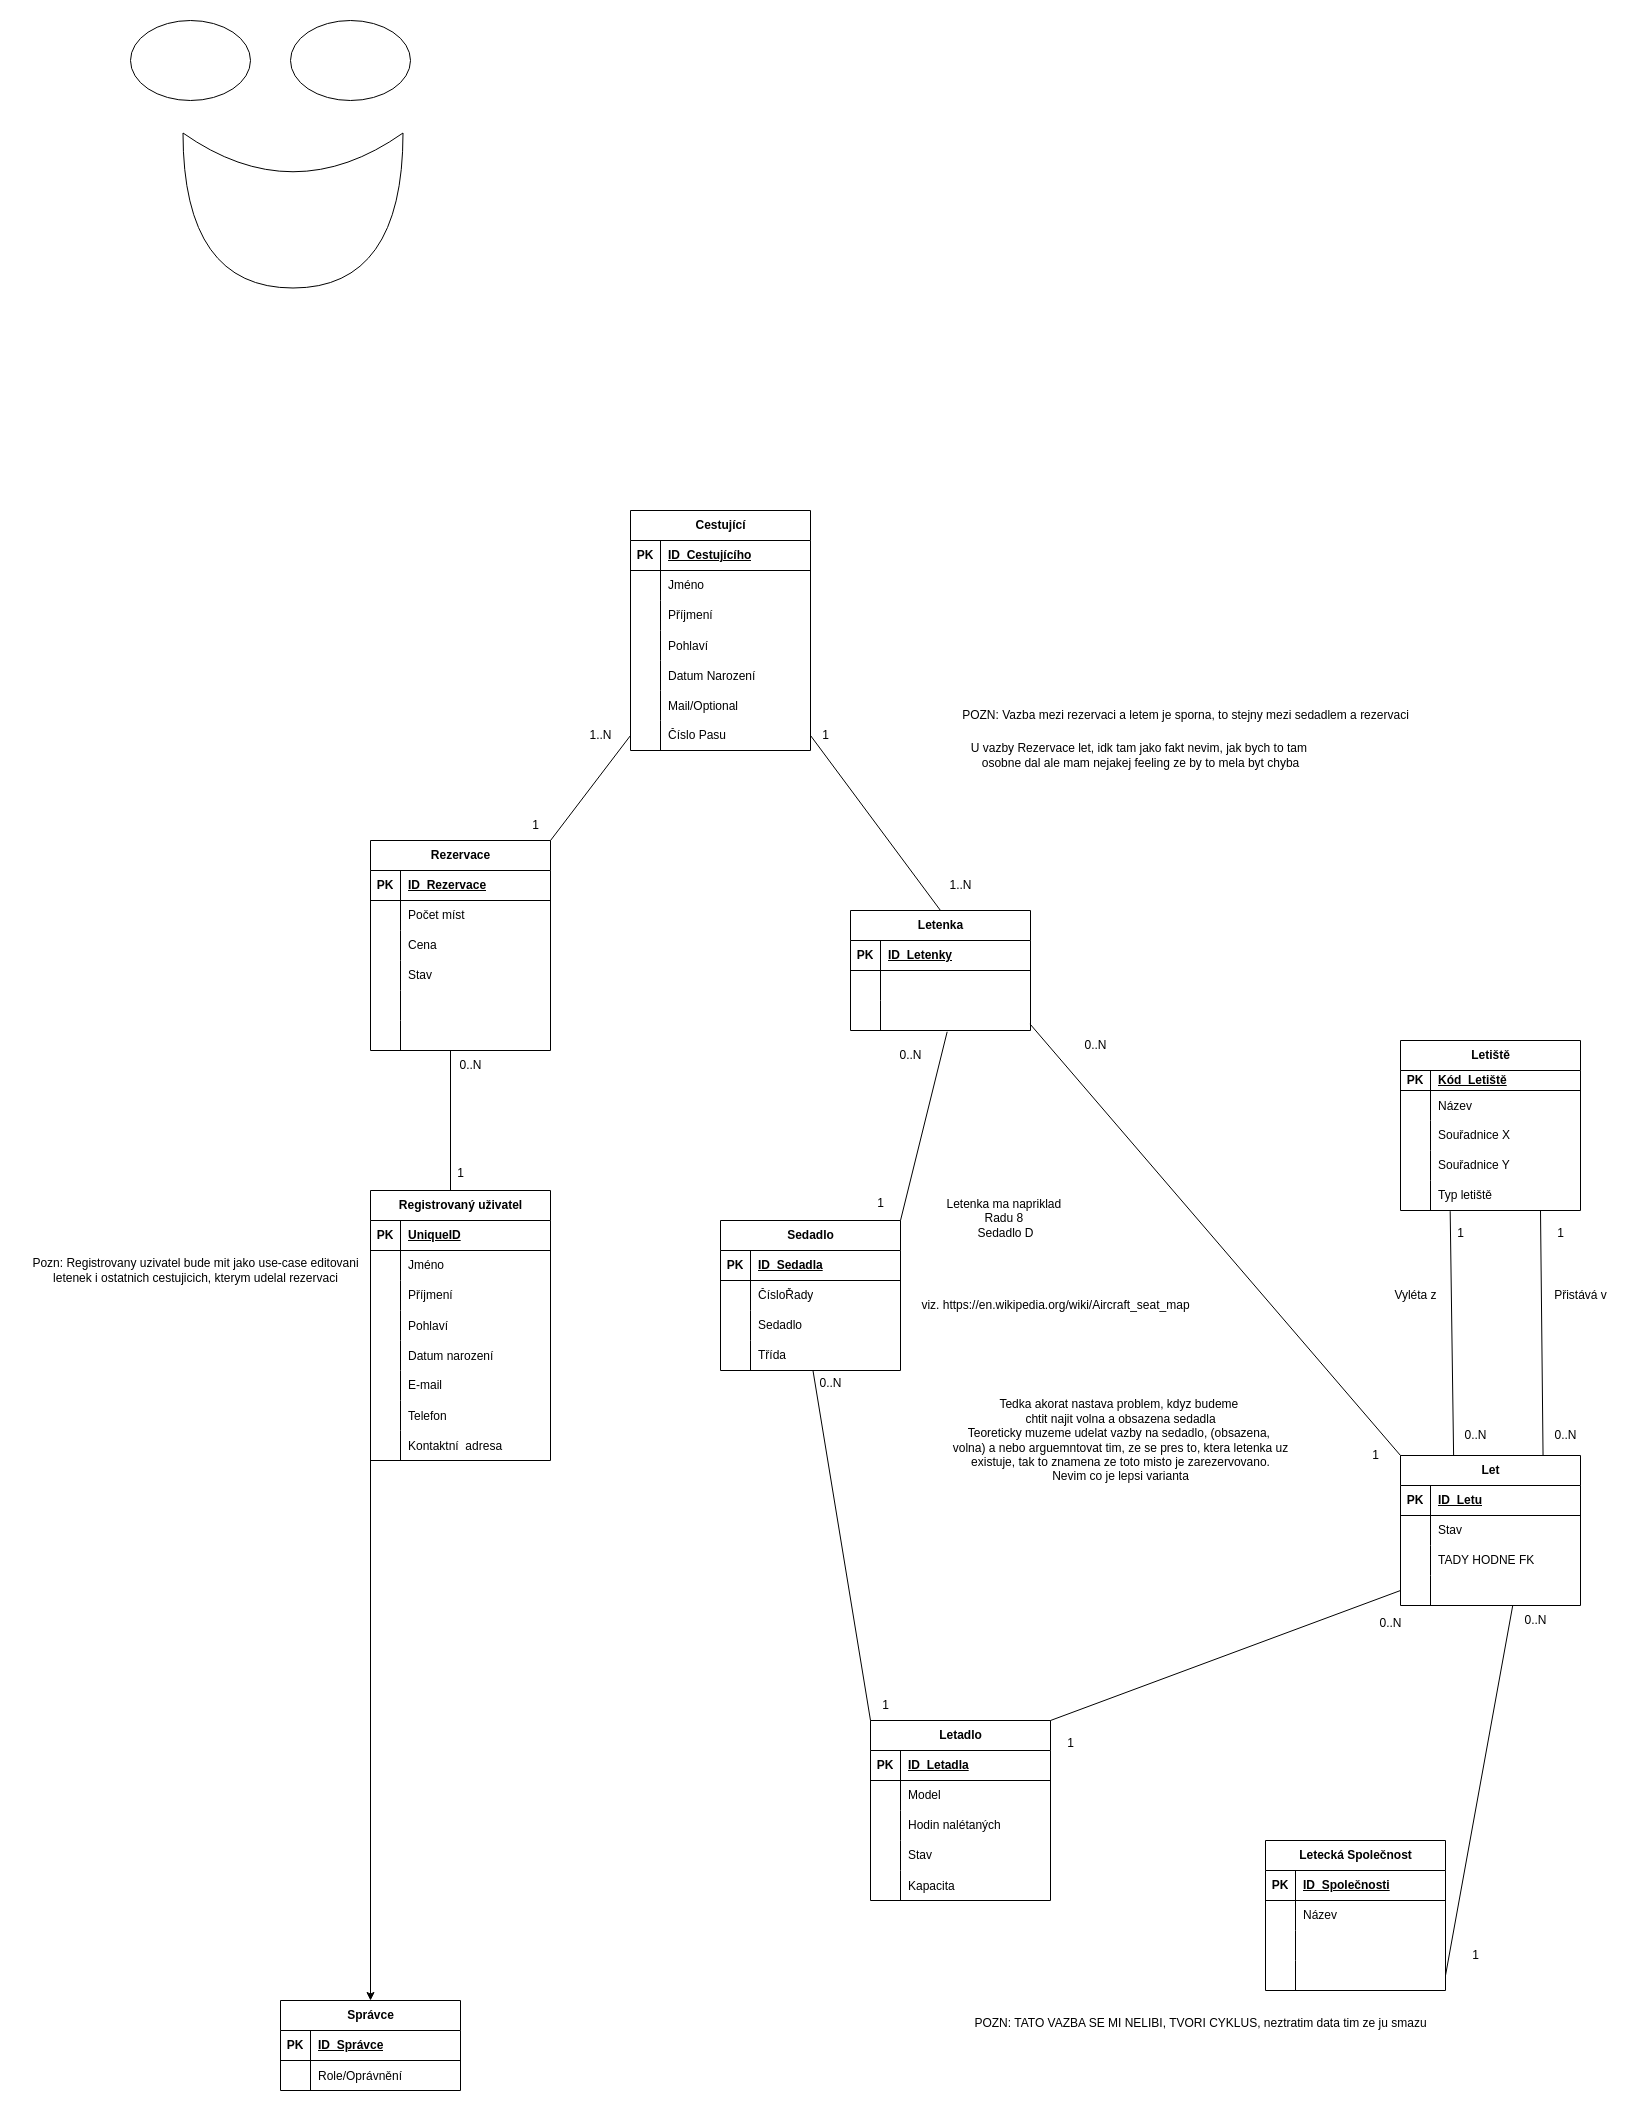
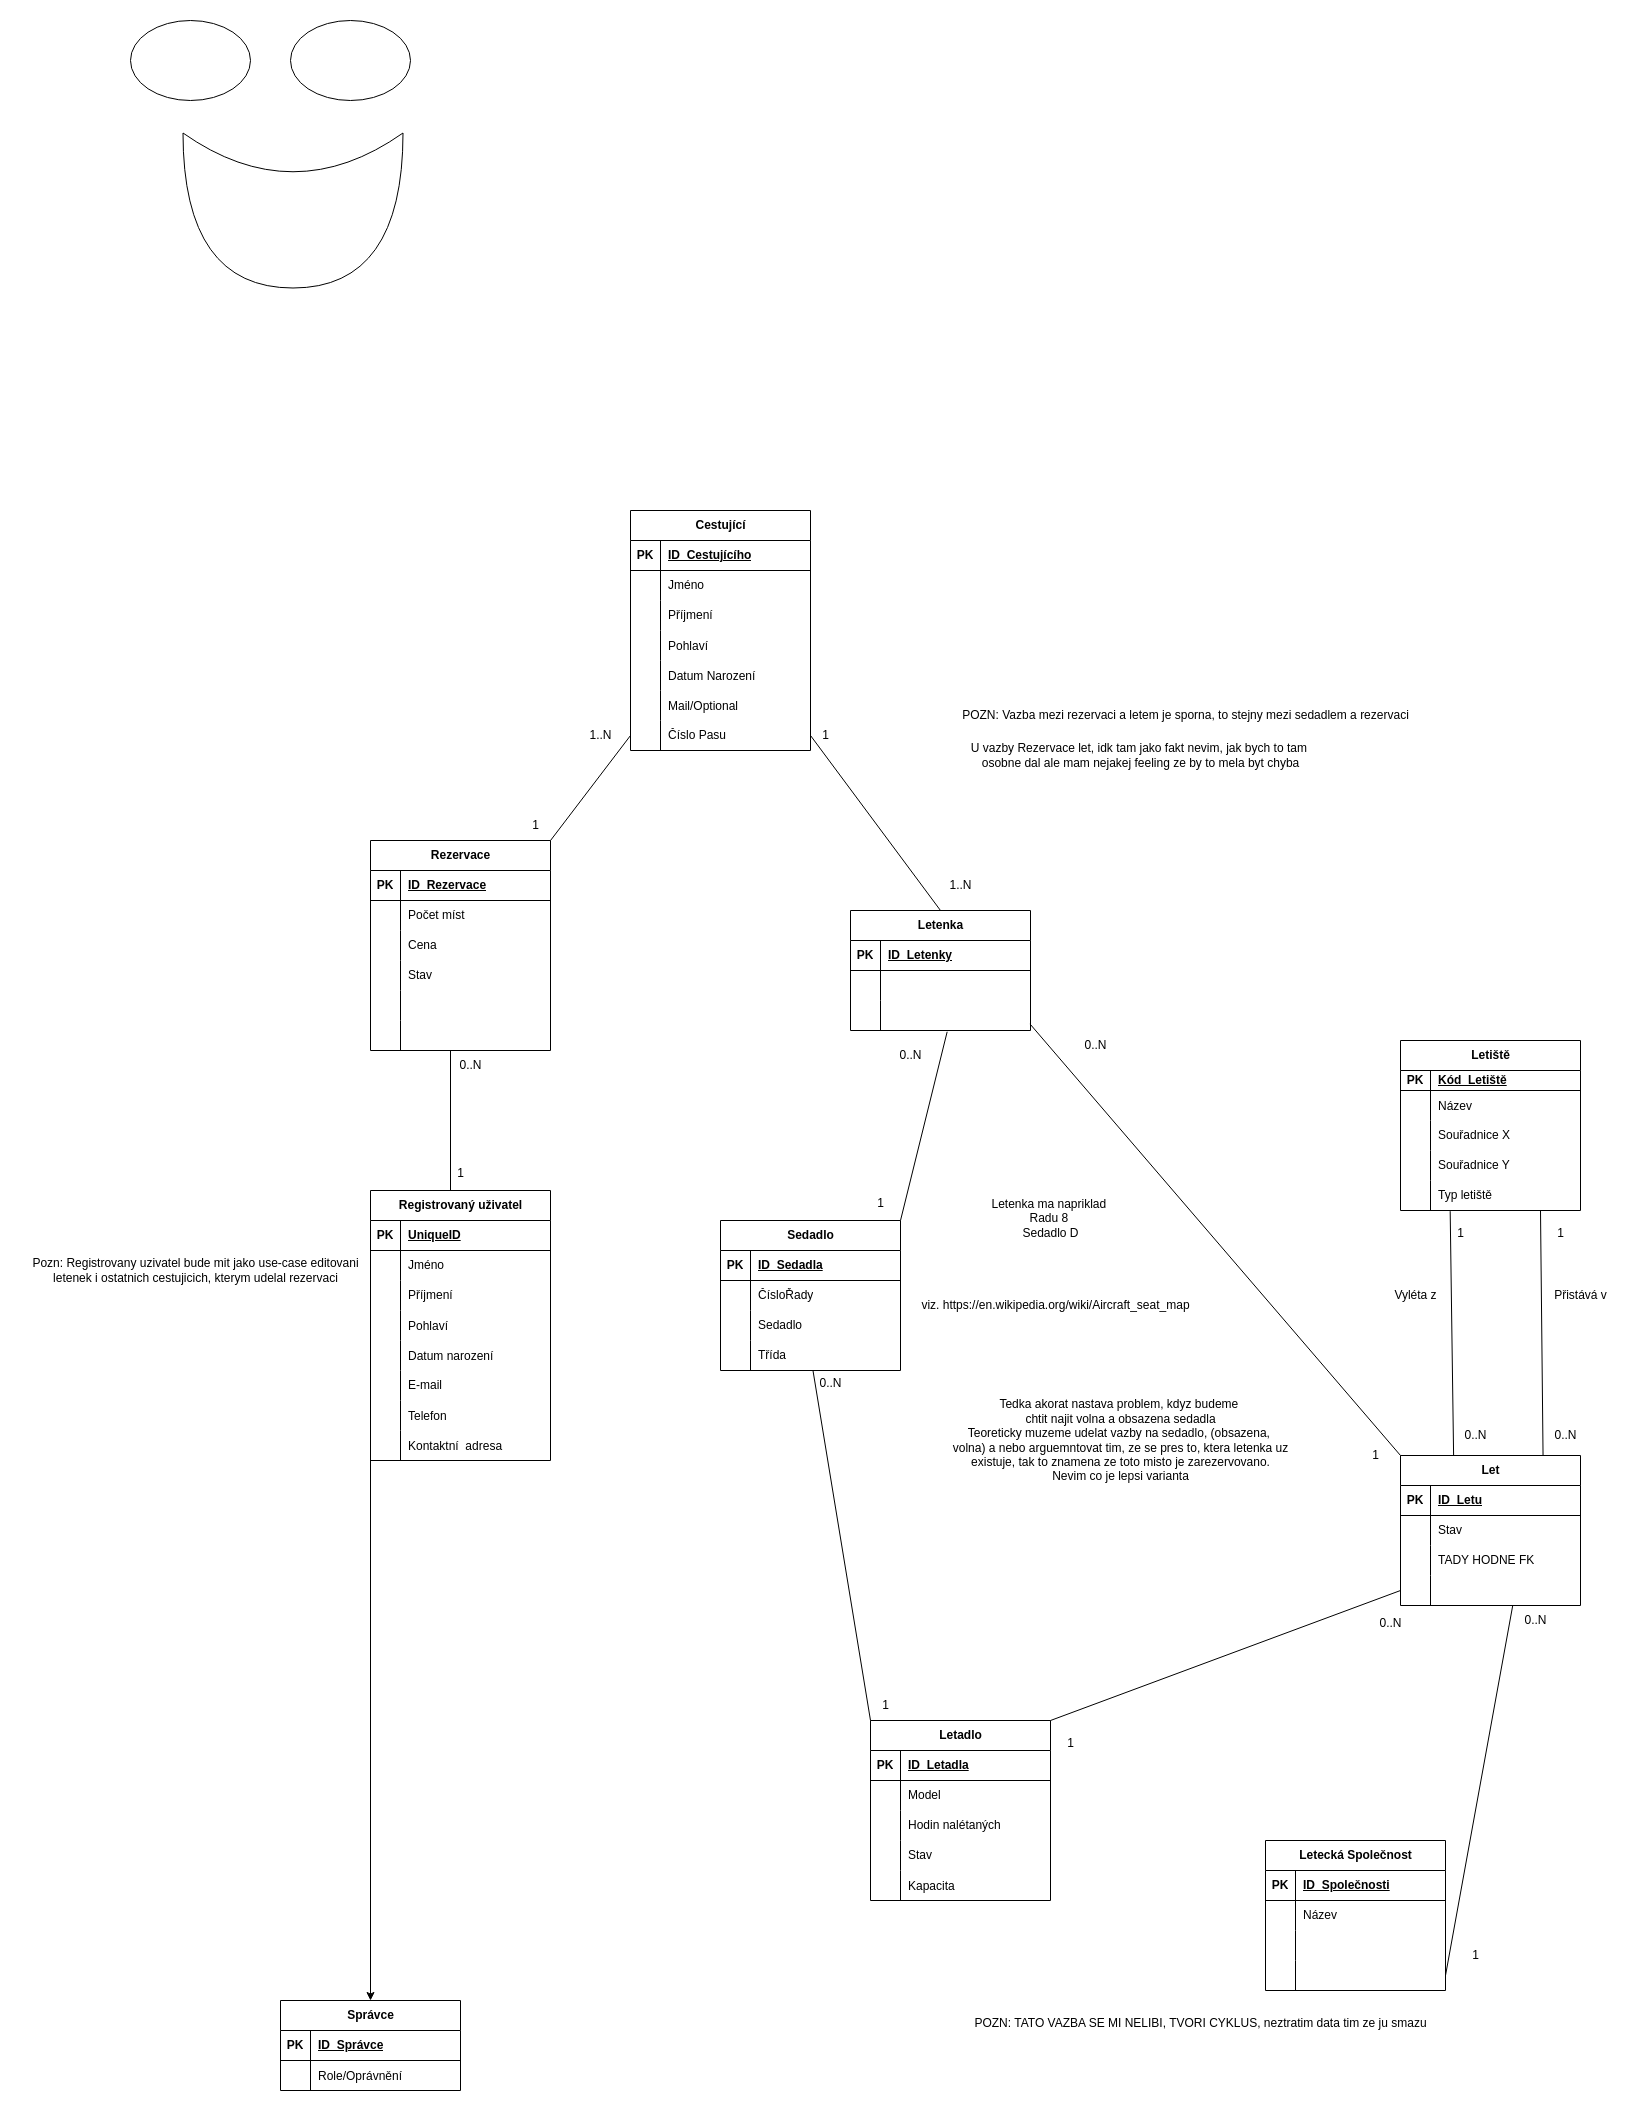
node "Letenka ma napriklad Radu 8 Sedadlo D": moved (1006, 1219) -> (1051, 1219)
